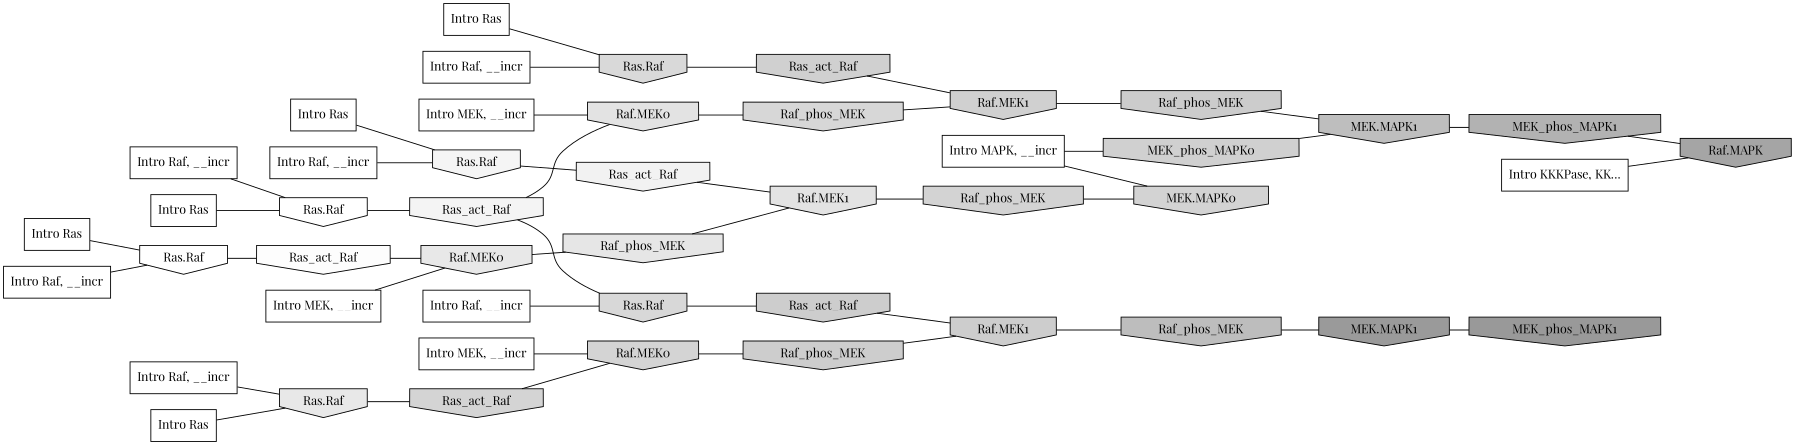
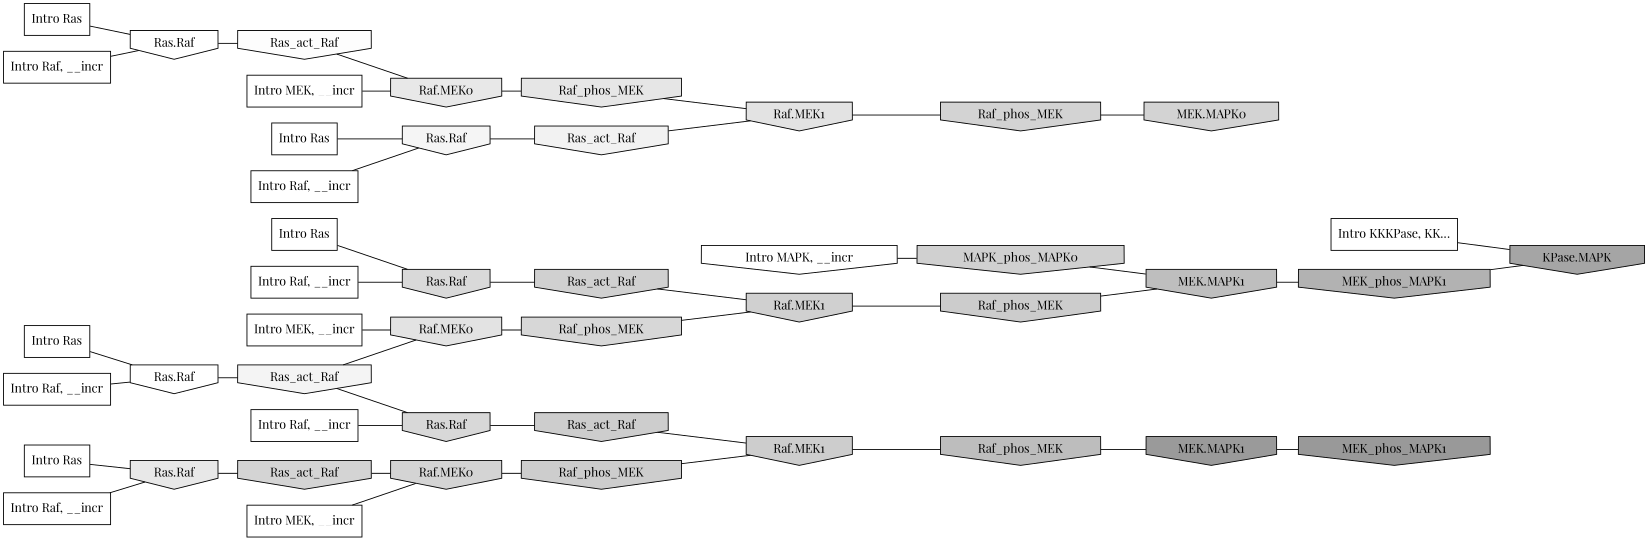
node "Intro MAPK, __incr": shape box -> invhouse
node "MEK_phos_MAPK0": label "MEK_phos_MAPK0" -> "MAPK_phos_MAPK0"
node "Raf.MAPK": label "Raf.MAPK" -> "KPase.MAPK"
edge "Intro MAPK, __incr" -- "MEK.MAPK0": removed
